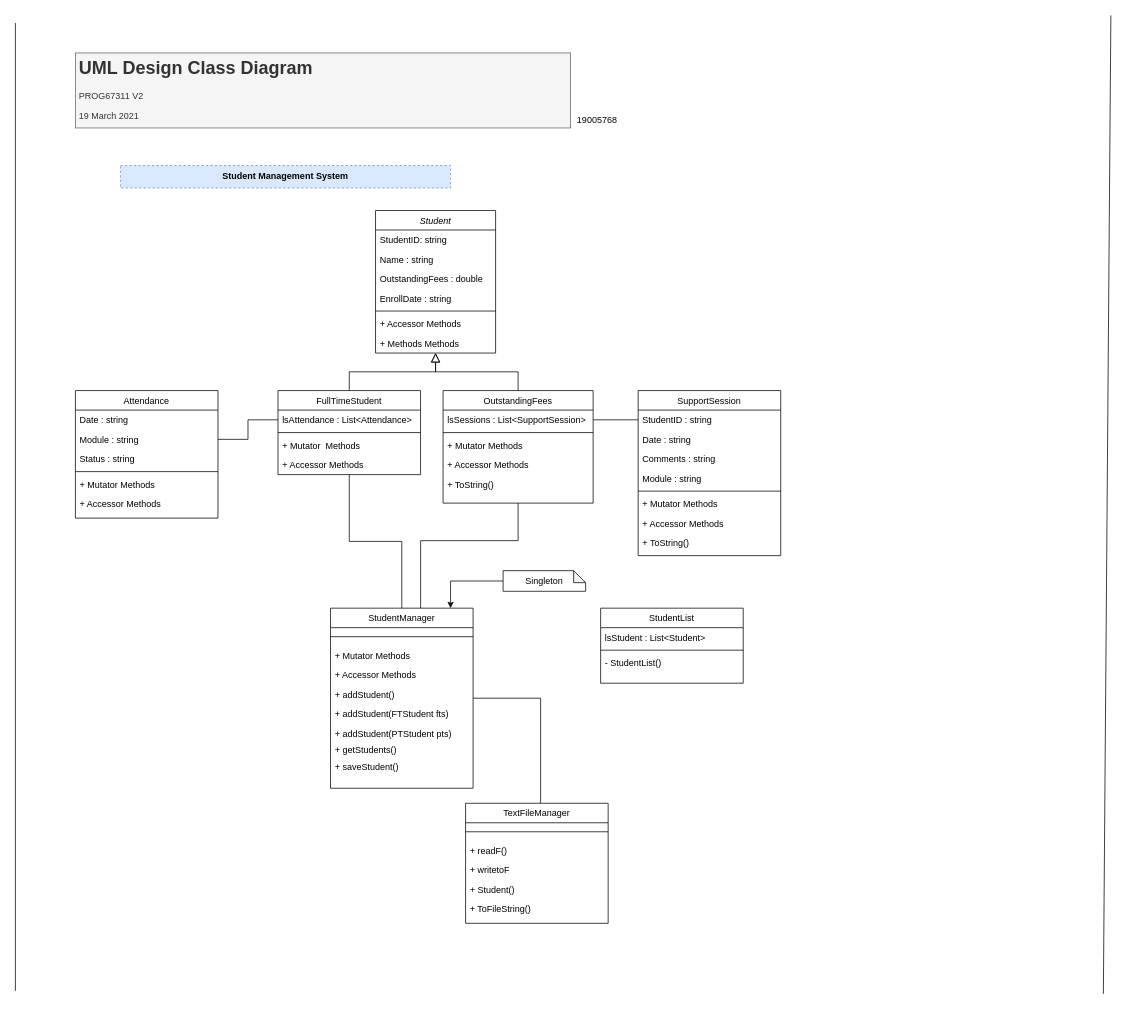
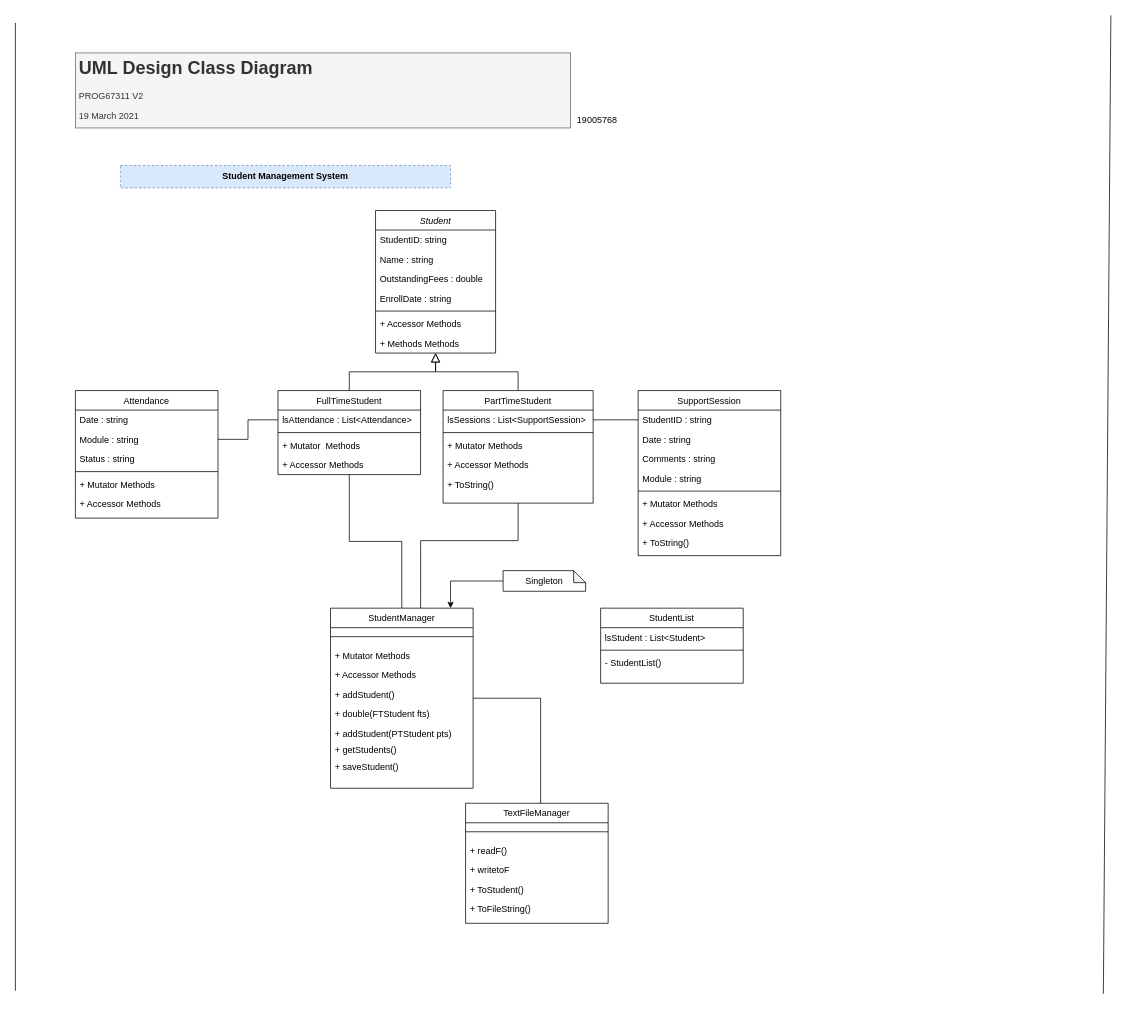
node "OutstandingFees": label "OutstandingFees" -> "PartTimeStudent"
node "+ addStudent(FTStudent fts)": label "+ addStudent(FTStudent fts)" -> "+ double(FTStudent fts)"
node "+ Student()": label "+ Student()" -> "+ ToStudent()"
